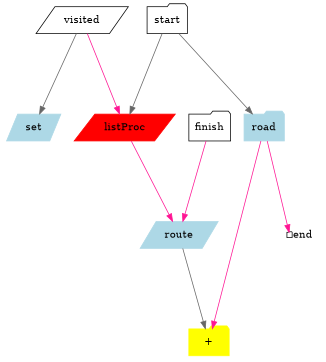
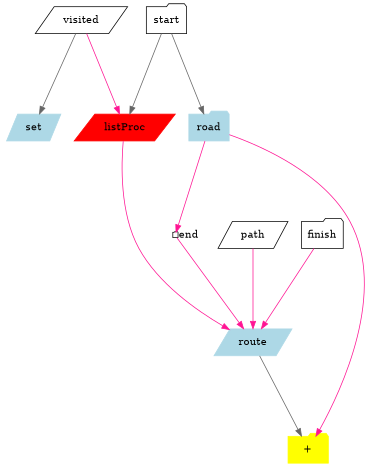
node "path": added
edge "end" -> "route": added
